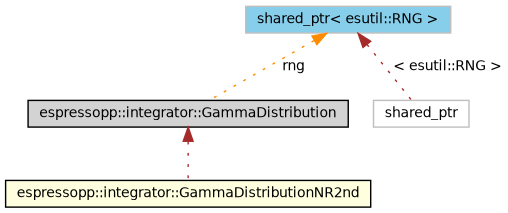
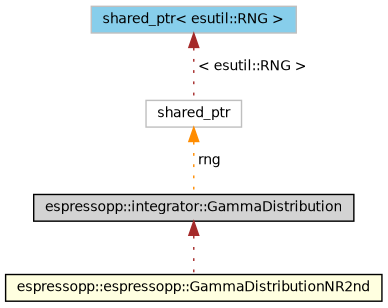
edge "espressopp::integrator::GammaDistribution" -> "shared_ptr< esutil::RNG >": now "espressopp::integrator::GammaDistribution" -> "shared_ptr"
node "espressopp::integrator::GammaDistributionNR2nd": label "espressopp::integrator::GammaDistributionNR2nd" -> "espressopp::espressopp::GammaDistributionNR2nd"
